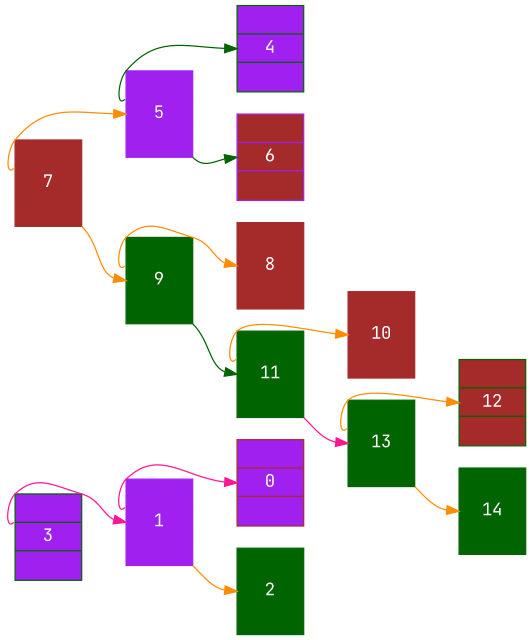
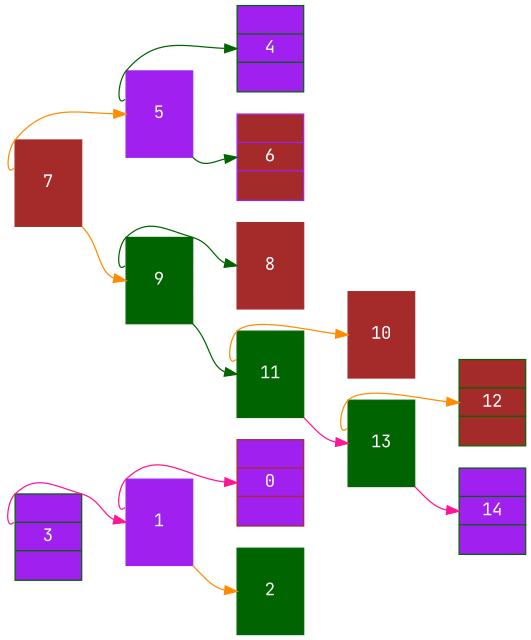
edge "9" -> "8": color darkorange -> darkgreen
edge "13" -> "14": color darkorange -> deeppink
node "14": fillcolor darkgreen -> purple
